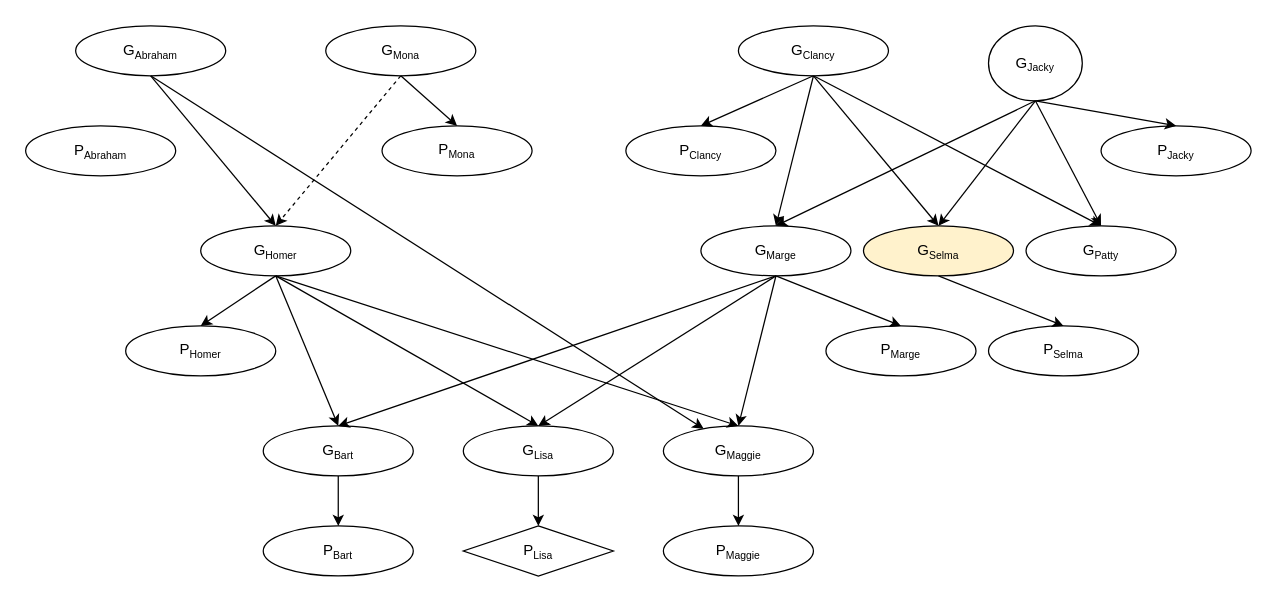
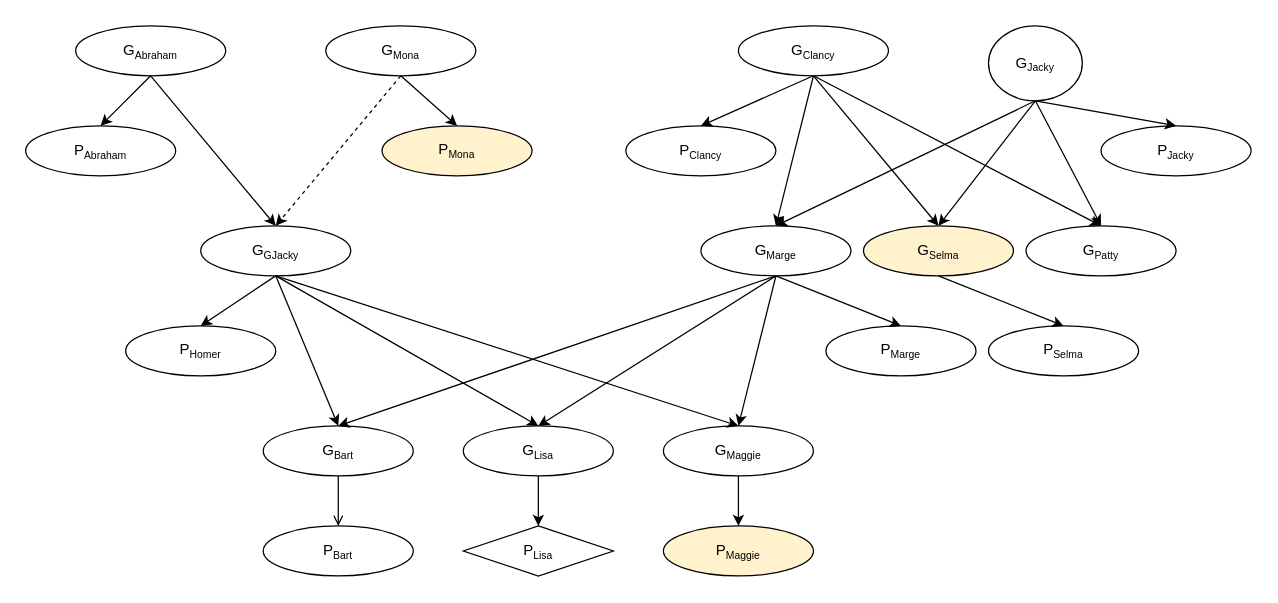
node "PMona": fillcolor #ffffff -> #fff2cc
edge "GAbraham" -> "GMaggie": now "GAbraham" -> "PAbraham"
node "GHomer": label "GHomer" -> "GGJacky"
edge "GBart" -> "PBart": arrowhead classic -> open
node "PMaggie": fillcolor #ffffff -> #fff2cc
